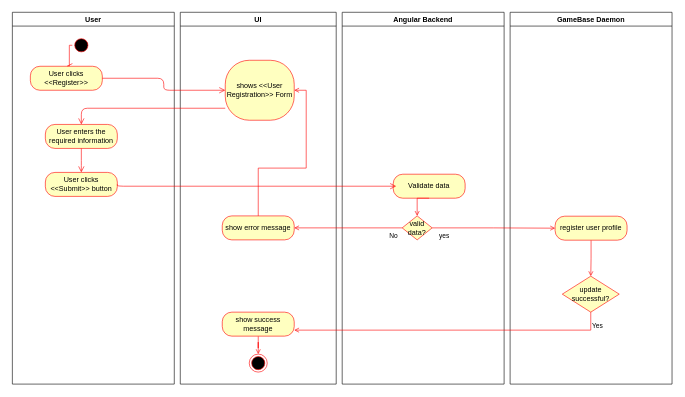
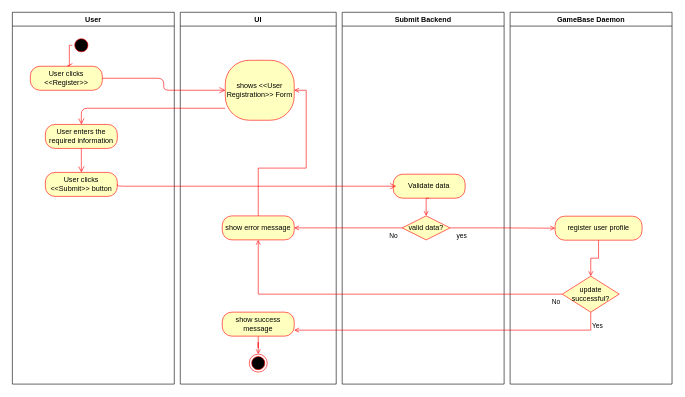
node "Angular Backend": label "Angular Backend" -> "Submit Backend"
node "valid data?": size 30x24 -> 48x24
node "register user profile": size 72x24 -> 87x24
edge "update successful?" -> "show error message": added, label "No"
